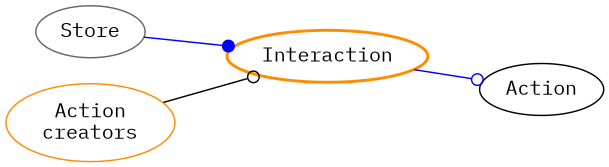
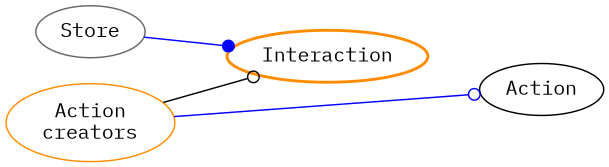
edge "Interaction" -> "Action": now "Action creators" -> "Action"
